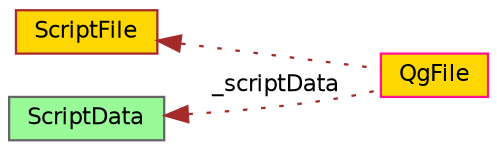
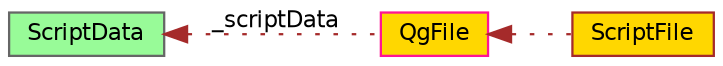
edge "QgFile" -> "ScriptFile": reversed
